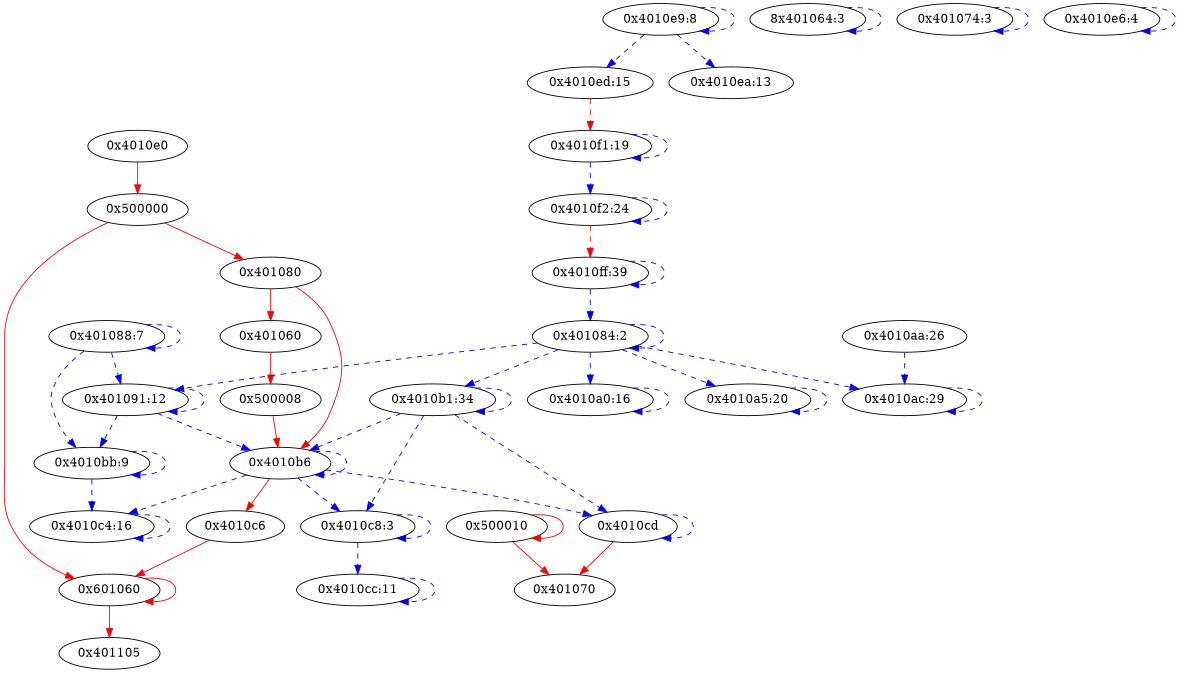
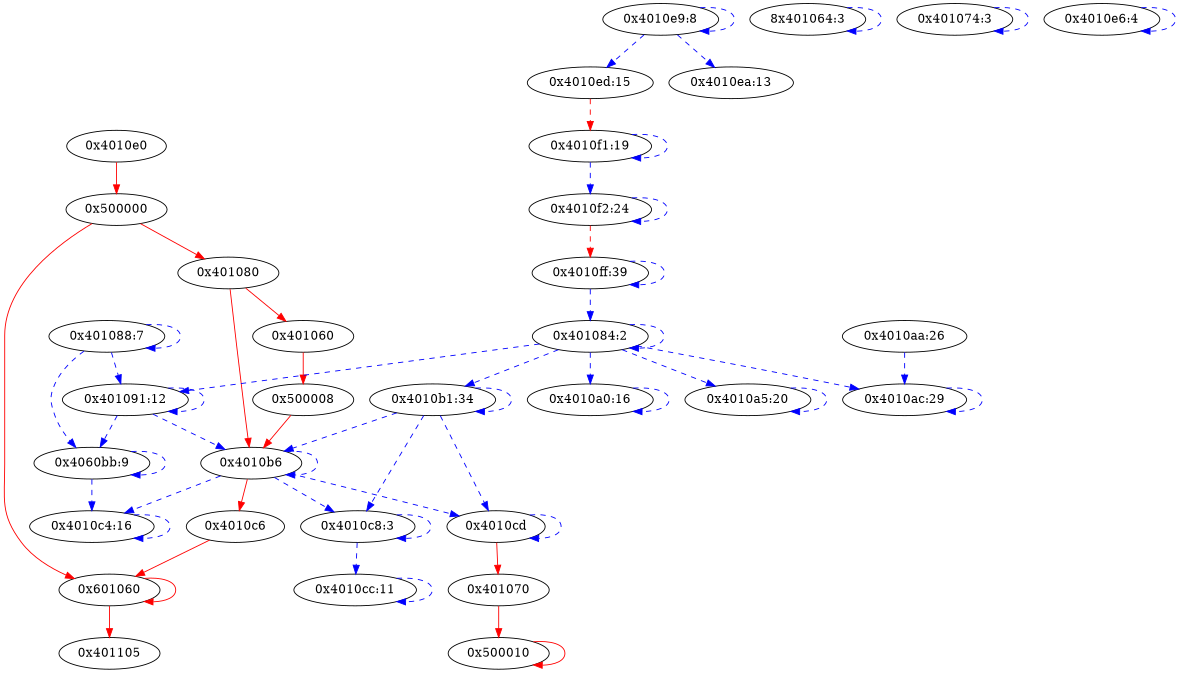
node "0x4010bb:9": label "0x4010bb:9" -> "0x4060bb:9"
edge "0x500010" -> "0x401070": reversed
